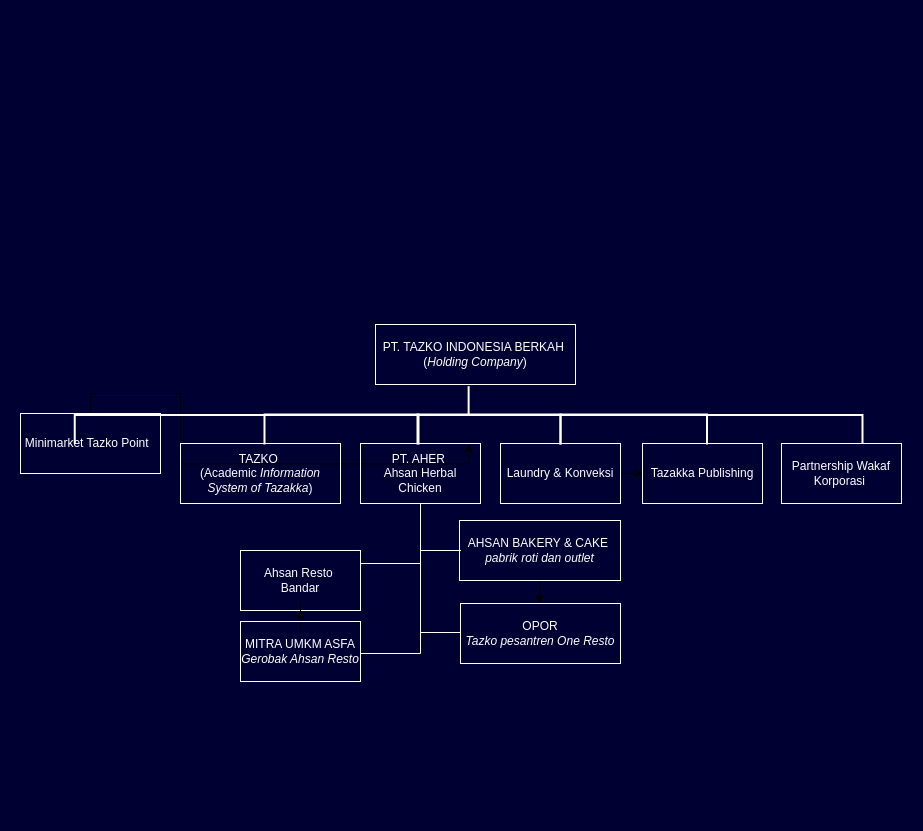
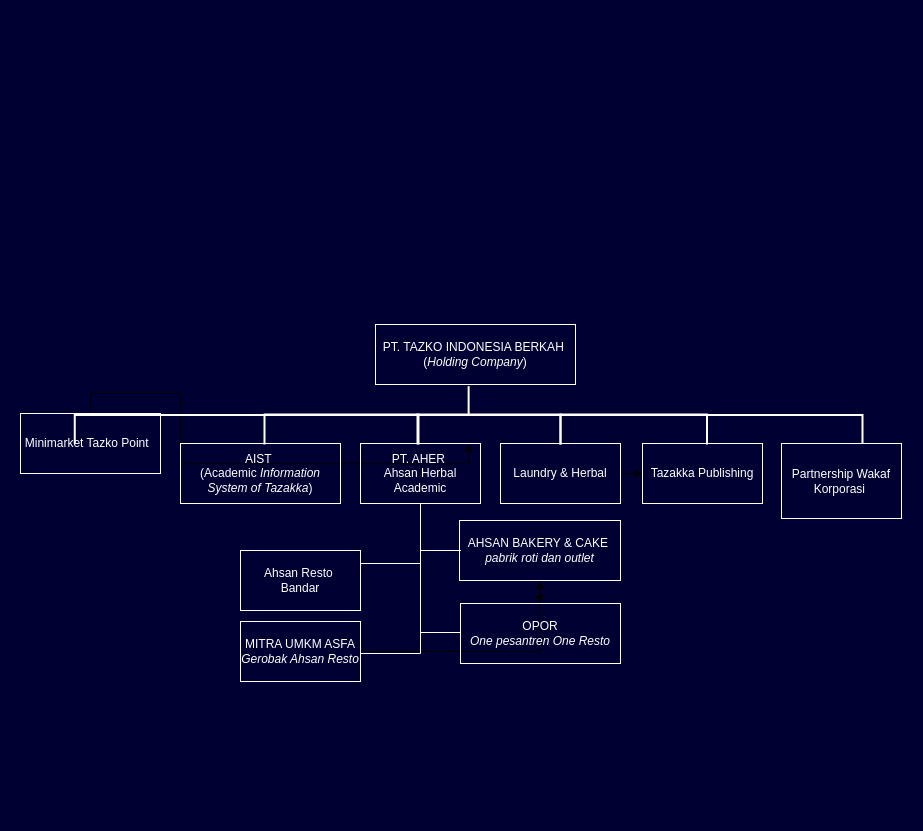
node "TAZKO (Academic Information System of Tazakka)": label "TAZKO (Academic Information System of Tazakka)" -> "AIST (Academic Information System of Tazakka)"
node "PT. AHER Ahsan Herbal Chicken": label "PT. AHER Ahsan Herbal Chicken" -> "PT. AHER Ahsan Herbal Academic"
node "Laundry & Konveksi": label "Laundry & Konveksi" -> "Laundry & Herbal"
node "Partnership Wakaf Korporasi": size 120x60 -> 120x75
edge "MITRA UMKM ASFA Gerobak Ahsan Resto" -> "Ahsan Resto Bandar": now "MITRA UMKM ASFA Gerobak Ahsan Resto" -> "AHSAN BAKERY & CAKE pabrik roti dan outlet"
node "OPOR Tazko pesantren One Resto": label "OPOR Tazko pesantren One Resto" -> "OPOR One pesantren One Resto"
